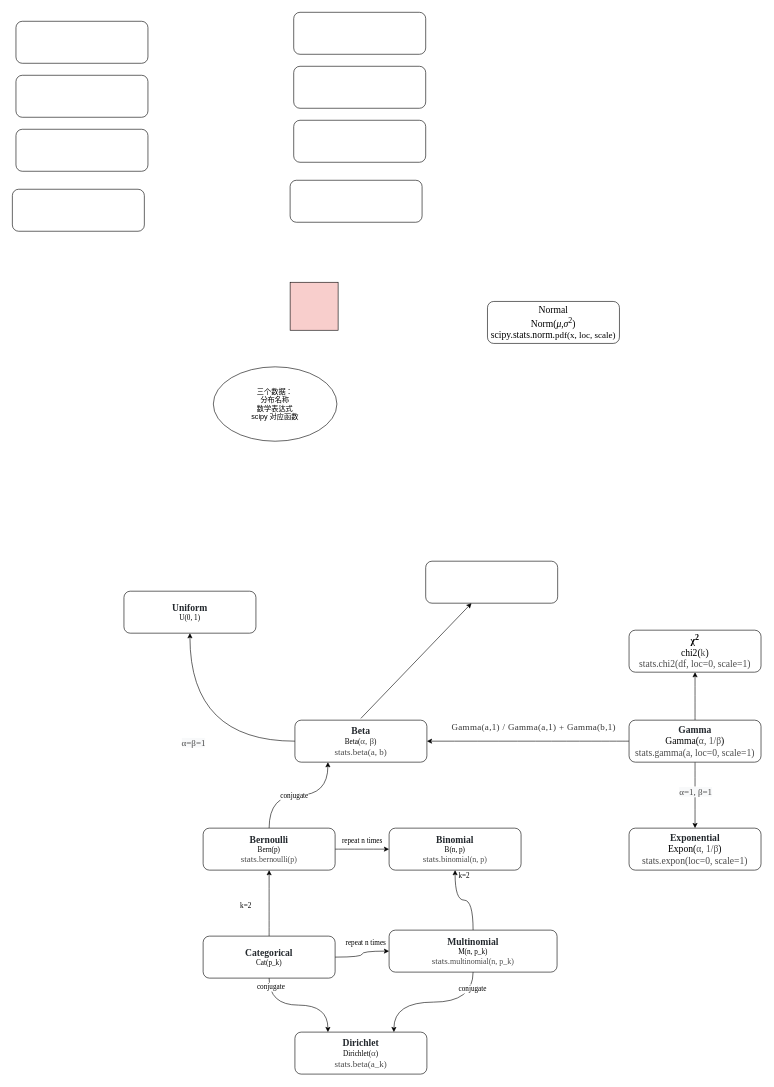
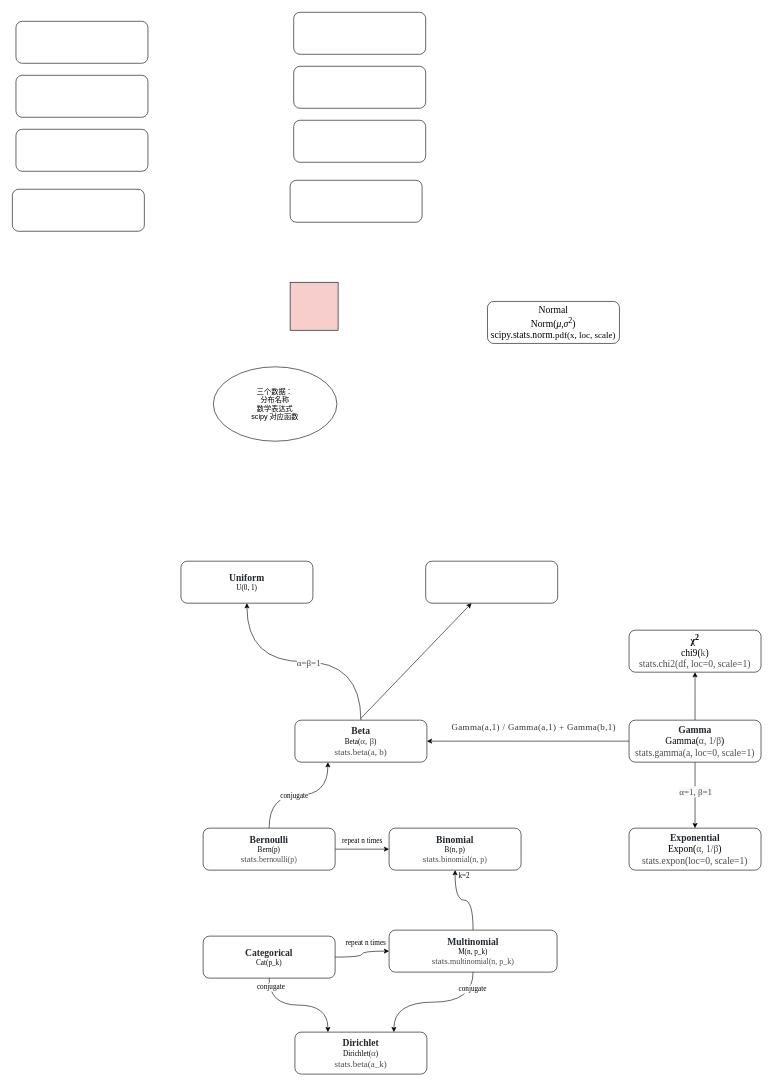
node "Uniform U(0, 1)": moved (190, 612) -> (247, 582)
node "χ2 chi2(k) stats.chi2(df, loc=0, scale=1)": label "χ2 chi2(k) stats.chi2(df, loc=0, scale=1)" -> "χ2 chi9(k) stats.chi2(df, loc=0, scale=1)"
edge "Categorical Cat(p_k)" -> "Bernoulli Bern(p) stats.bernoulli(p)": removed, label "k=2"
